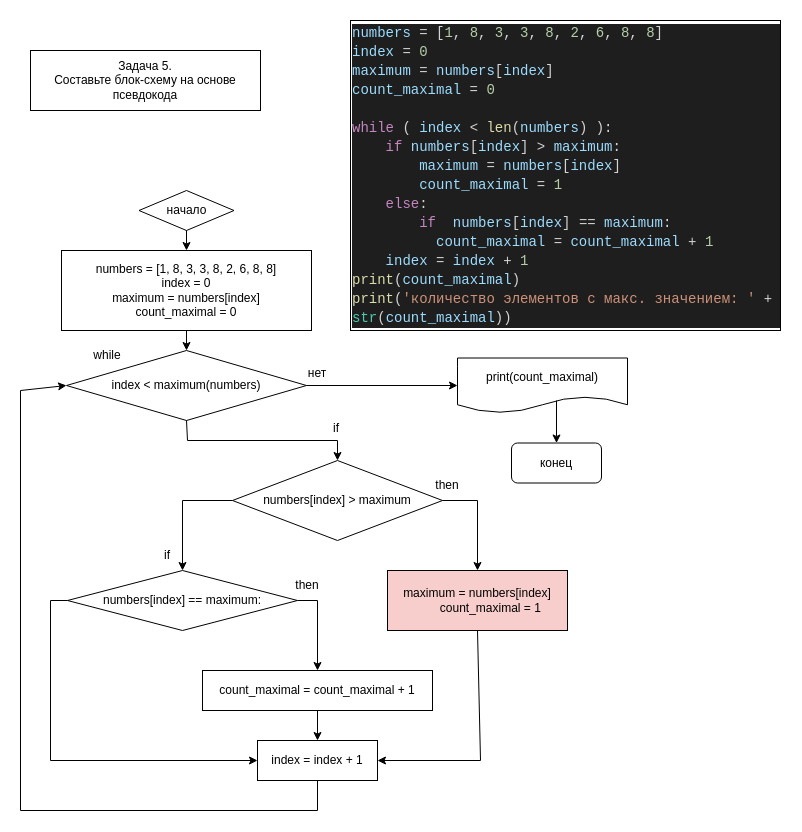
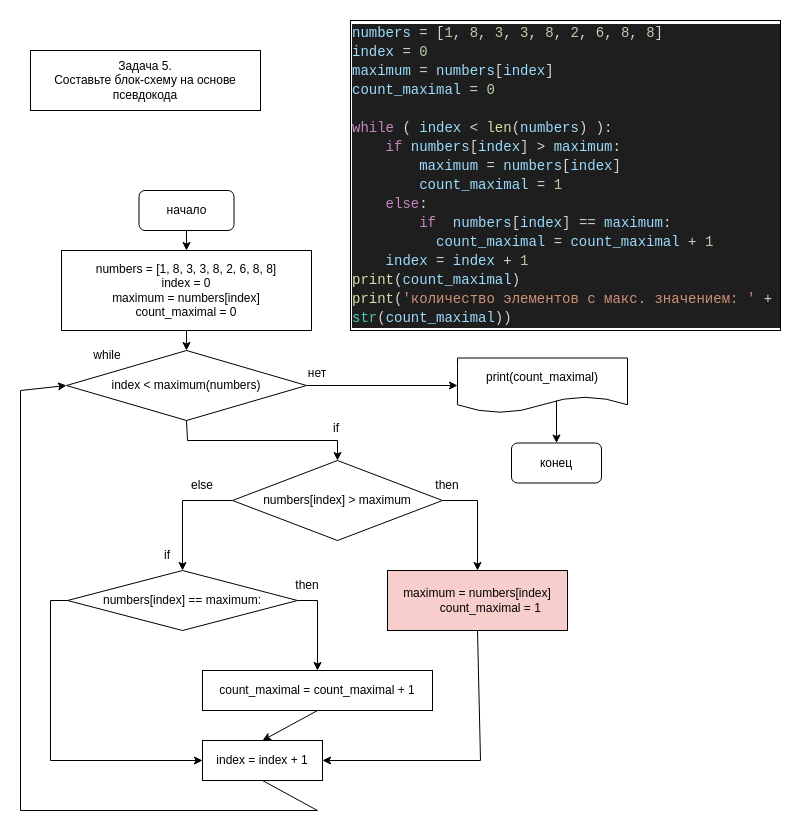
node "начало": shape diamond -> rounded rectangle
node "else": added
node "index = index + 1": moved (318, 761) -> (263, 761)
